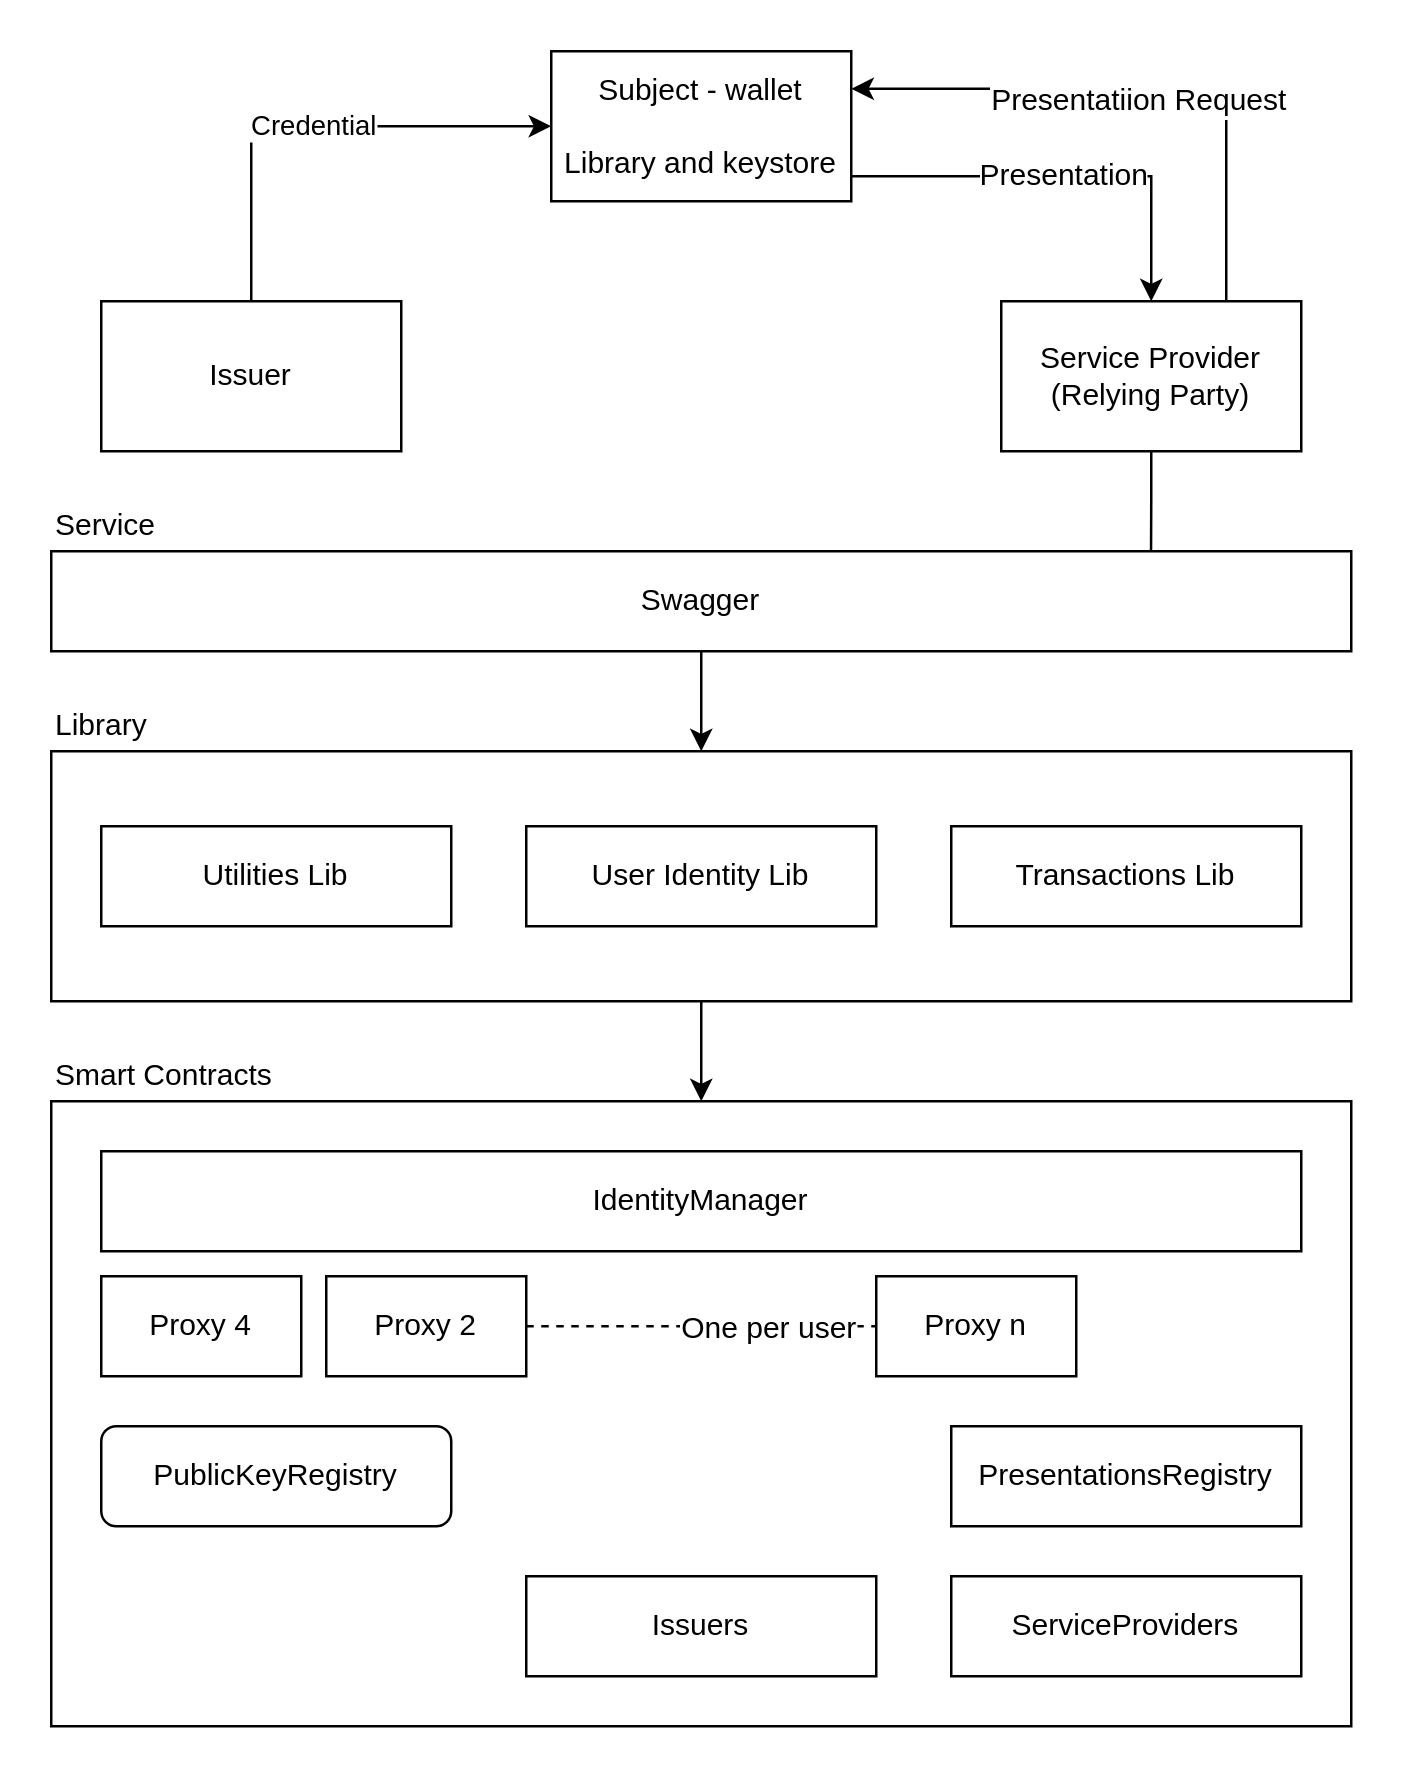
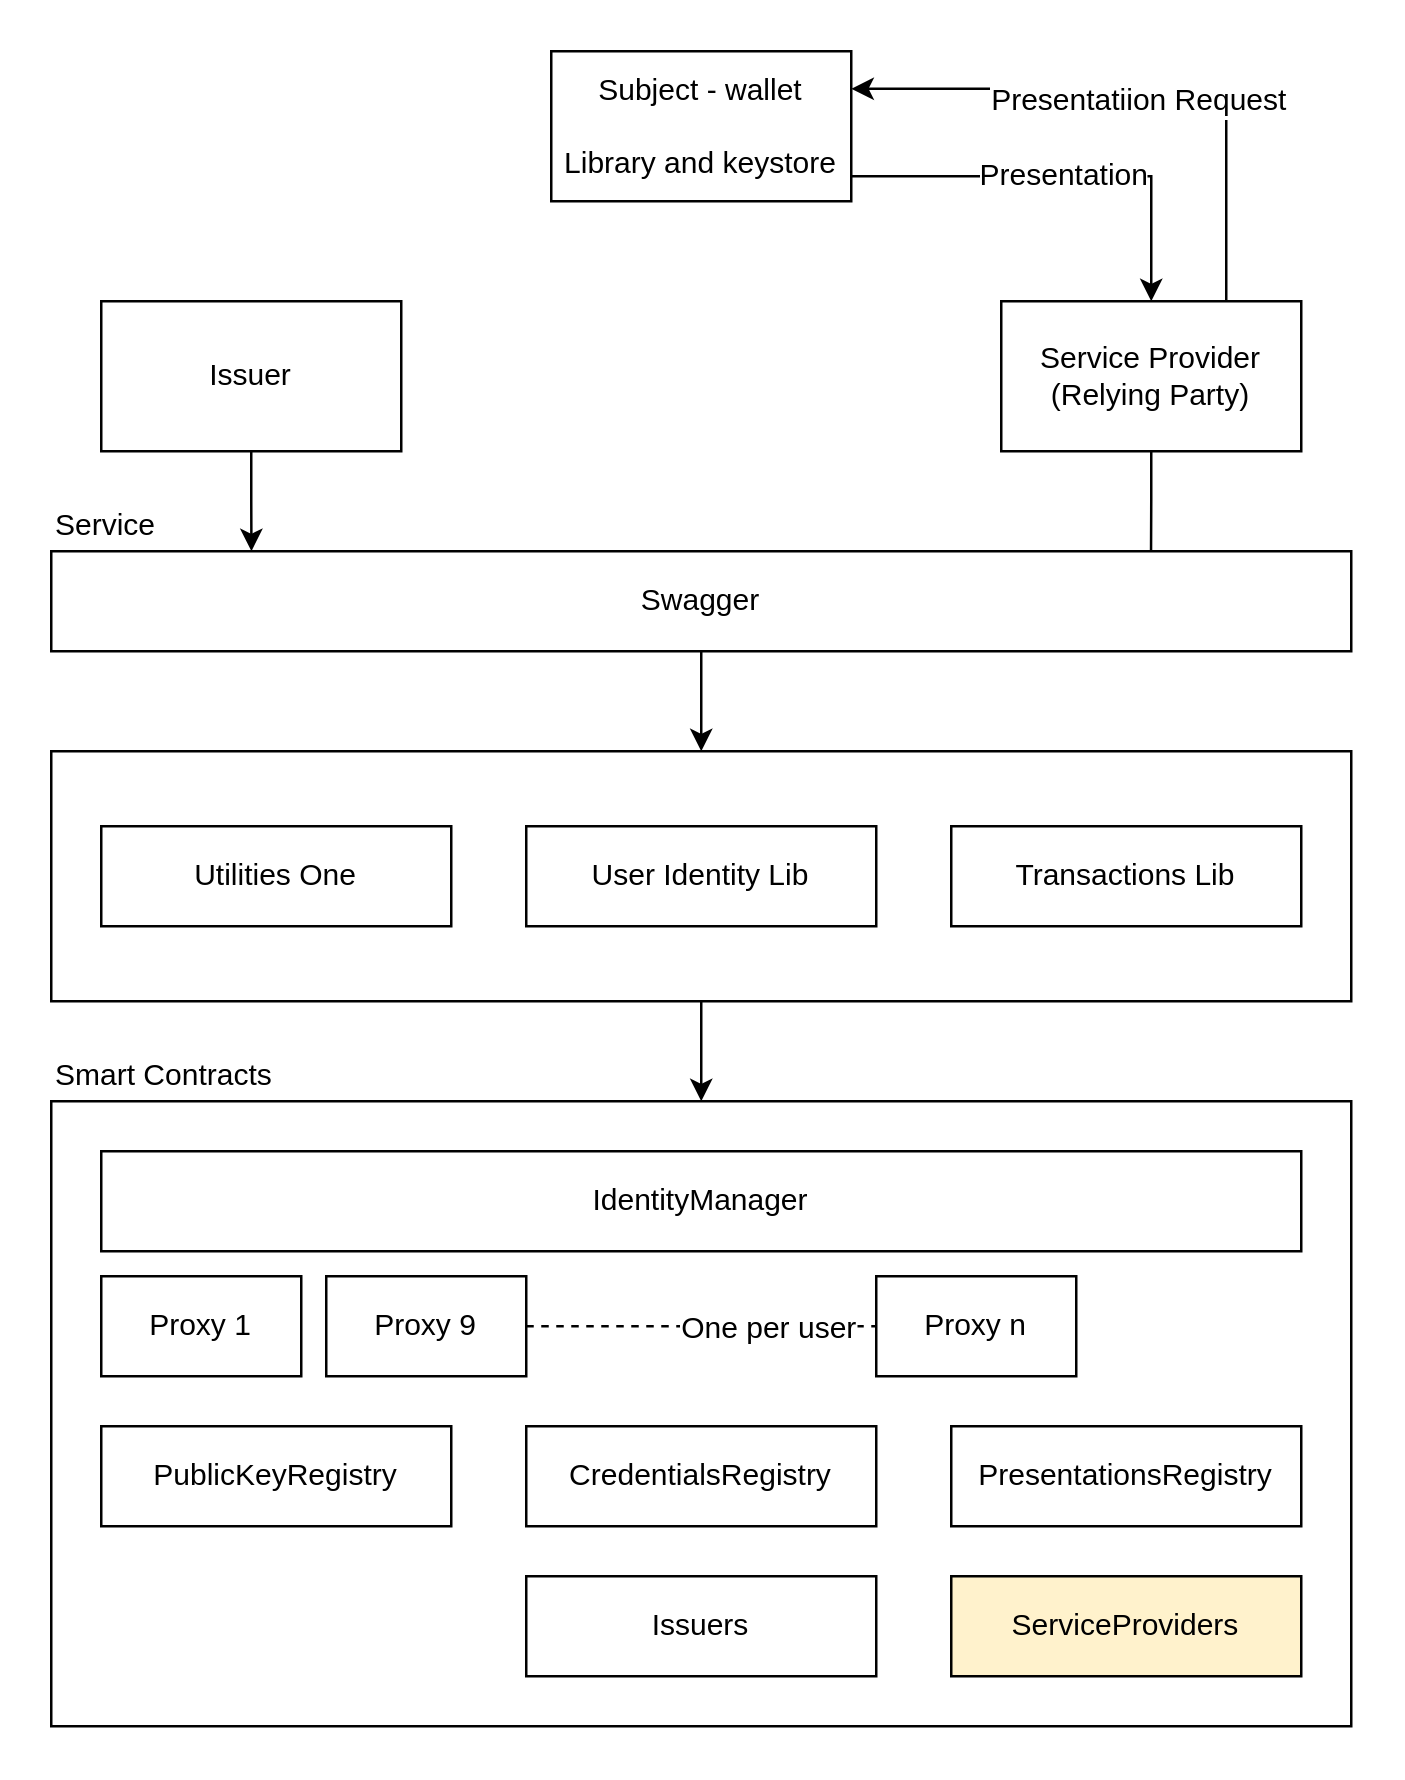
edge "Issuer" -> "Subject - wallet Library and keystore": removed, label "Credential"
edge "Issuer" -> "Swagger": added
node "Library": removed
node "Utilities Lib": label "Utilities Lib" -> "Utilities One"
node "Proxy 4": label "Proxy 4" -> "Proxy 1"
node "Proxy 2": label "Proxy 2" -> "Proxy 9"
node "PublicKeyRegistry": shape rounded rectangle -> rectangle
node "CredentialsRegistry": added
node "ServiceProviders": fillcolor #ffffff -> #fff2cc
